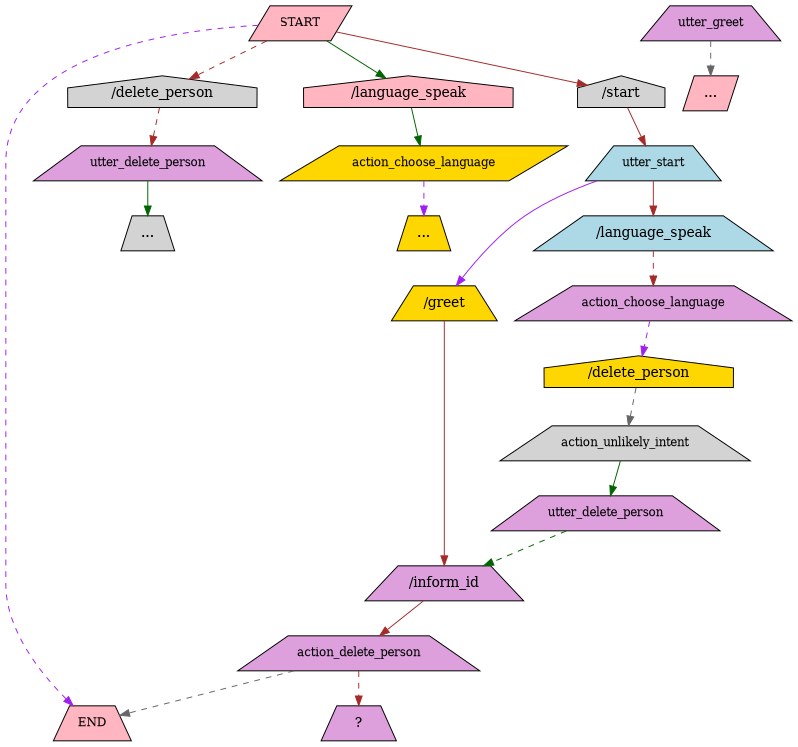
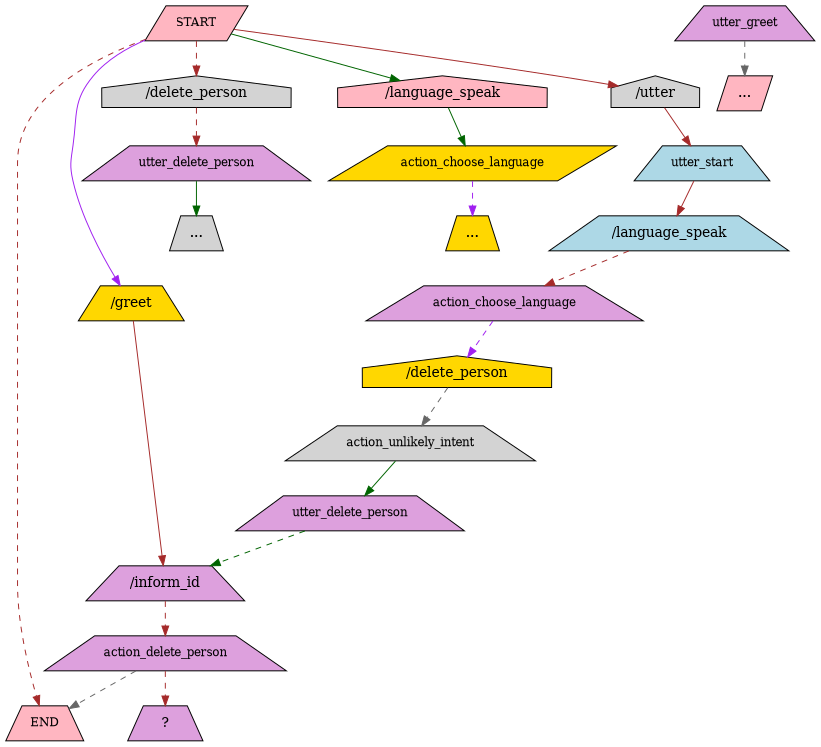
node "/start": label "/start" -> "/utter"
edge "utter_start" -> "/greet": now "START" -> "/greet"
edge "START" -> "END": color purple -> brown
edge "/inform_id" -> "action_delete_person": style solid -> dashed
